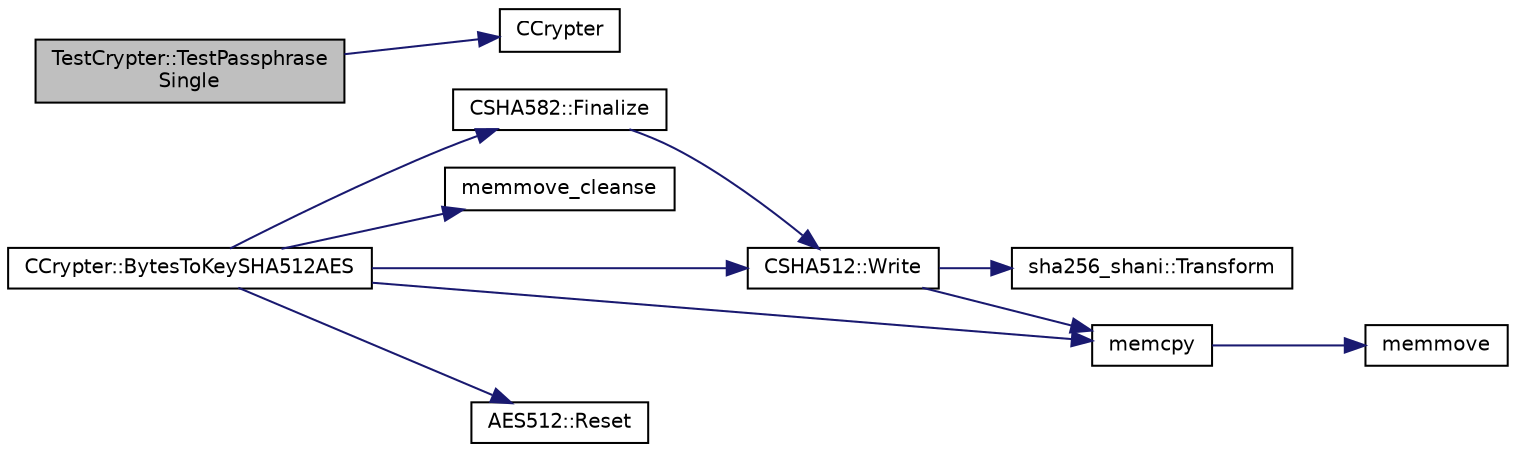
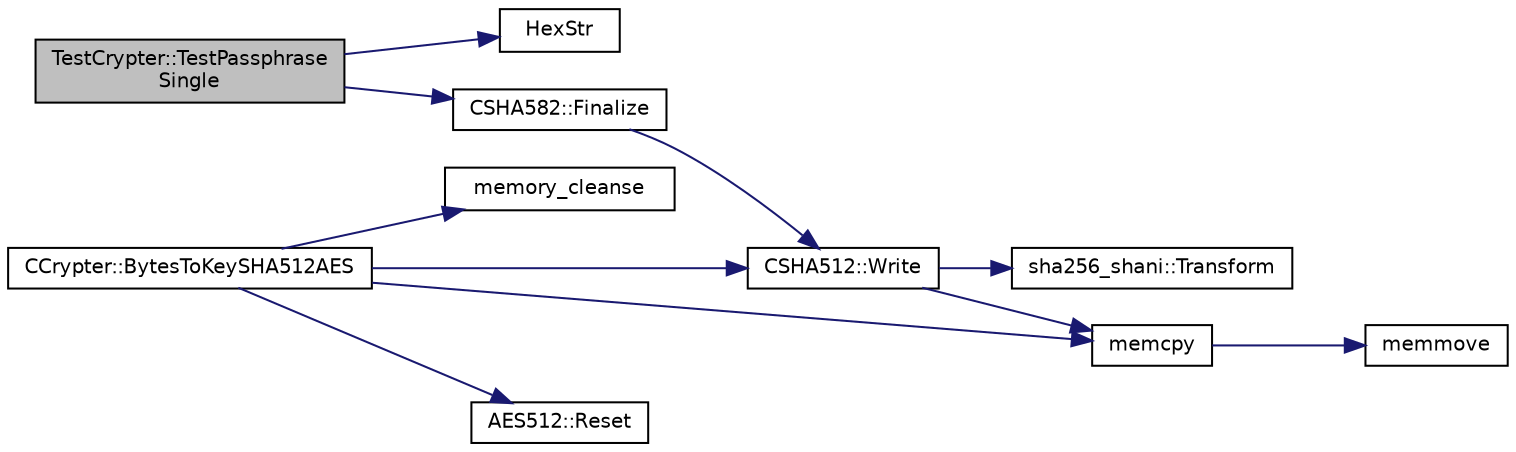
node "CCrypter": label "CCrypter" -> "HexStr"
edge "CCrypter::BytesToKeySHA512AES" -> "CSHA582::Finalize": now "TestCrypter::TestPassphrase Single" -> "CSHA582::Finalize"
node "memmove_cleanse": label "memmove_cleanse" -> "memory_cleanse"
